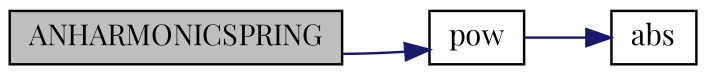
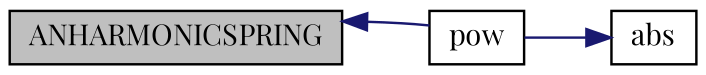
edge "ANHARMONICSPRING" -> "pow": reversed
